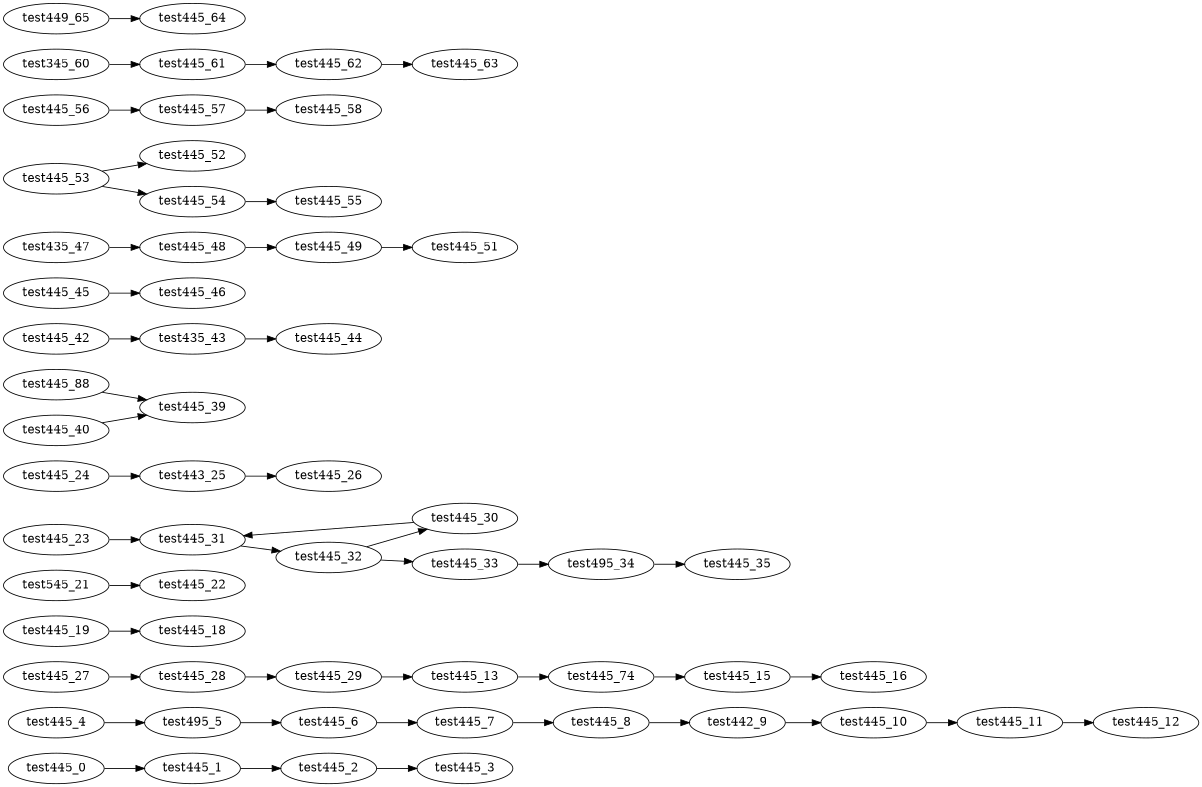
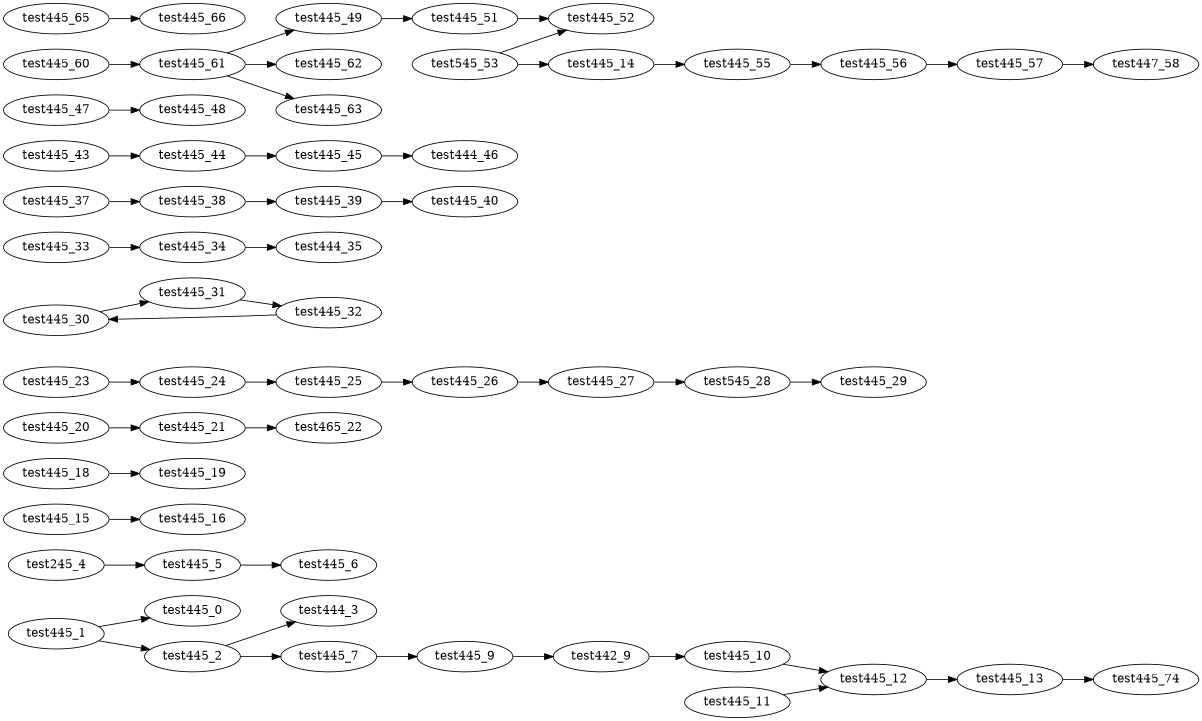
node "test449_65": label "test449_65" -> "test445_65"
node "test445_64": label "test445_64" -> "test445_66"
edge "test445_51" -> "test445_52": added
node "test345_60": label "test345_60" -> "test445_60"
edge "test445_62" -> "test445_63": now "test445_61" -> "test445_63"
edge "test445_55" -> "test445_56": added
node "test445_58": label "test445_58" -> "test447_58"
edge "test445_44" -> "test445_45": added
node "test445_53": label "test445_53" -> "test545_53"
node "test445_37": added
node "test445_54": label "test445_54" -> "test445_14"
node "test435_47": label "test435_47" -> "test445_47"
edge "test445_48" -> "test445_49": now "test445_61" -> "test445_49"
node "test445_46": label "test445_46" -> "test444_46"
node "test445_42": removed
node "test435_43": label "test435_43" -> "test445_43"
edge "test445_26" -> "test445_27": added
node "test445_88": label "test445_88" -> "test445_38"
edge "test445_40" -> "test445_39": reversed
node "test445_20": added
node "test443_25": label "test443_25" -> "test445_25"
edge "test445_23" -> "test445_31": now "test445_23" -> "test445_24"
edge "test445_32" -> "test445_33": removed
node "test495_34": label "test495_34" -> "test445_34"
node "test445_35": label "test445_35" -> "test444_35"
node "test545_21": label "test545_21" -> "test445_21"
node "test445_22": label "test445_22" -> "test465_22"
edge "test445_19" -> "test445_18": reversed
node "test445_28": label "test445_28" -> "test545_28"
edge "test445_29" -> "test445_13": now "test445_12" -> "test445_13"
edge "test445_74" -> "test445_15": removed
node "test445_4": label "test445_4" -> "test245_4"
node "test495_5": label "test495_5" -> "test445_5"
edge "test445_6" -> "test445_7": now "test445_2" -> "test445_7"
node "test445_8": label "test445_8" -> "test445_9"
edge "test445_10" -> "test445_11": now "test445_10" -> "test445_12"
edge "test445_0" -> "test445_1": reversed
node "test445_3": label "test445_3" -> "test444_3"
